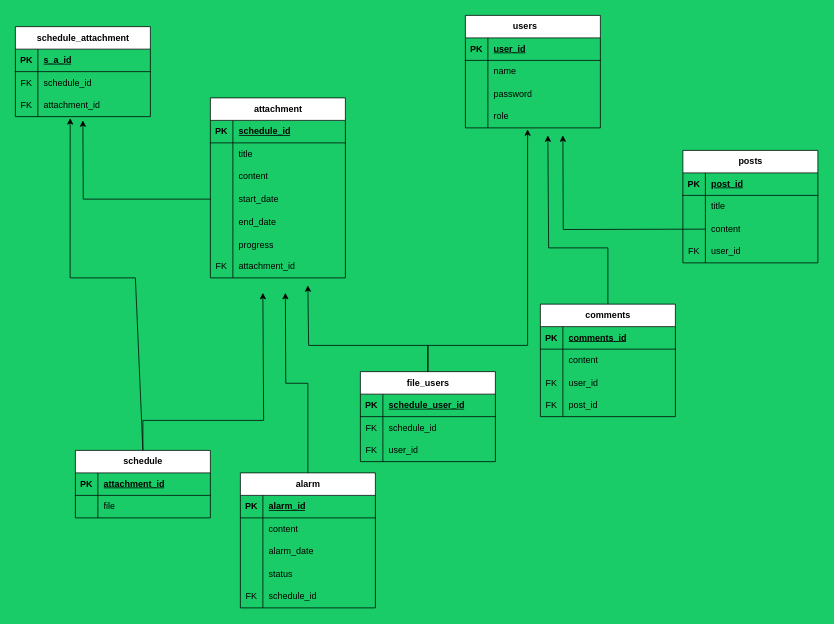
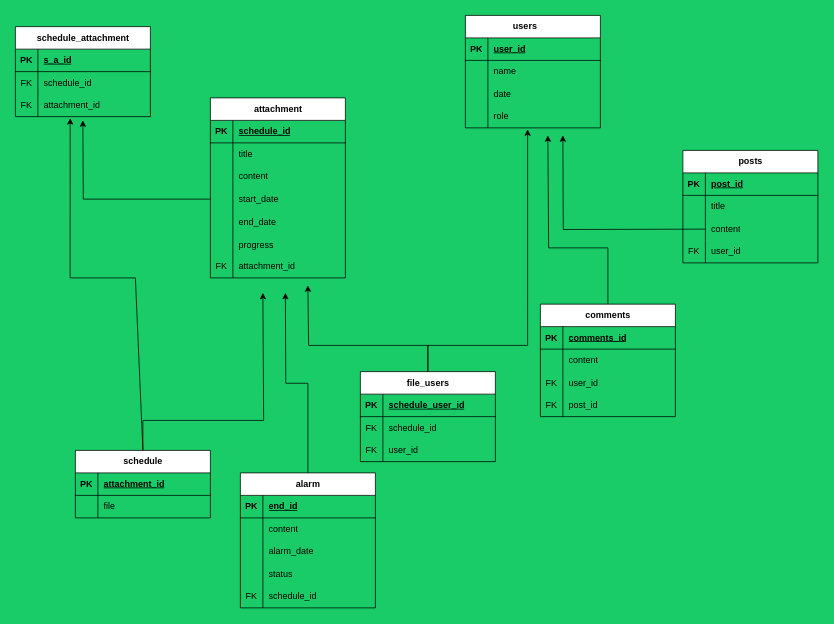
node "password": label "password" -> "date"
node "alarm_id": label "alarm_id" -> "end_id"
